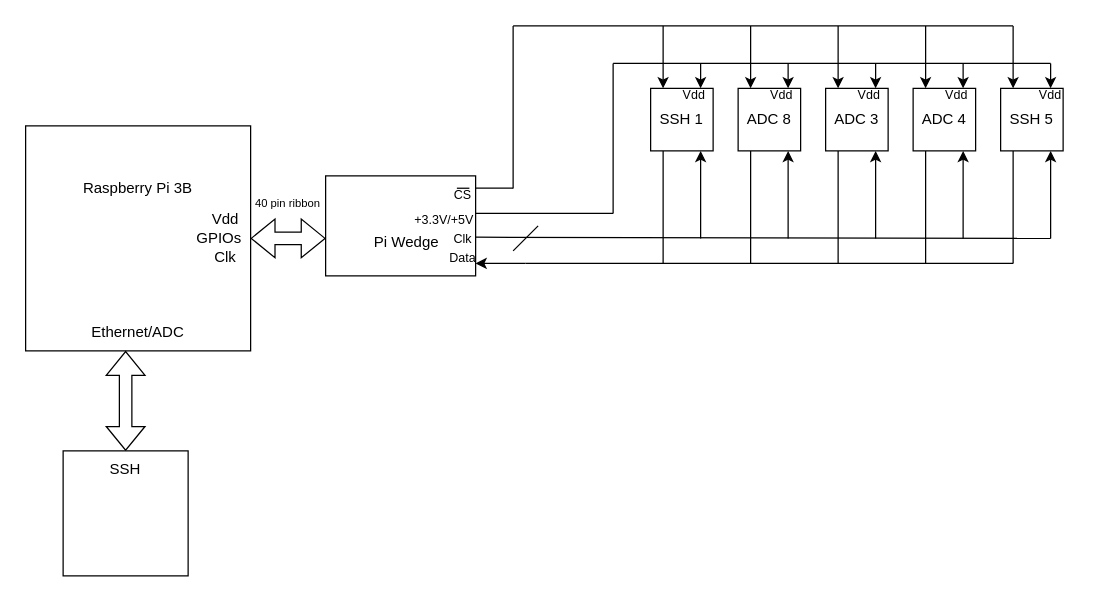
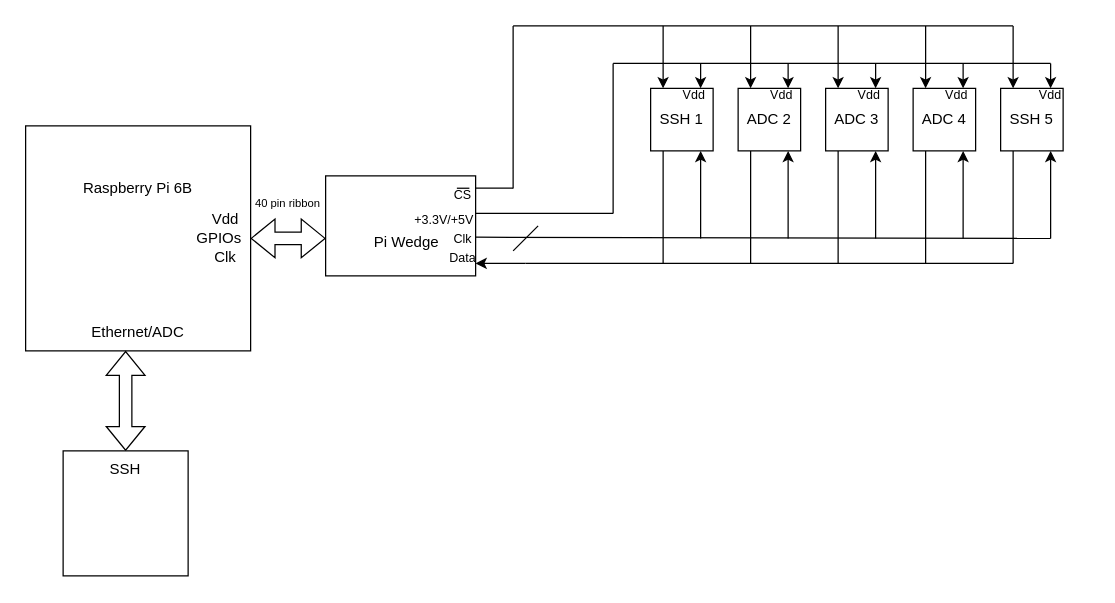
node "ADC 8": label "ADC 8" -> "ADC 2"
node "Raspberry Pi 3B": label "Raspberry Pi 3B" -> "Raspberry Pi 6B"
